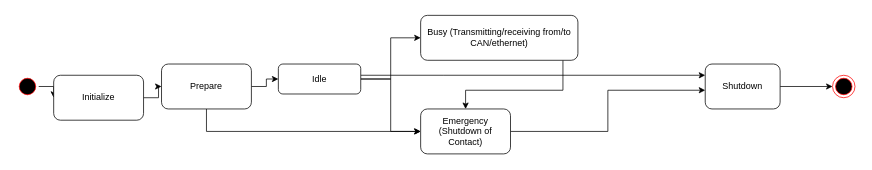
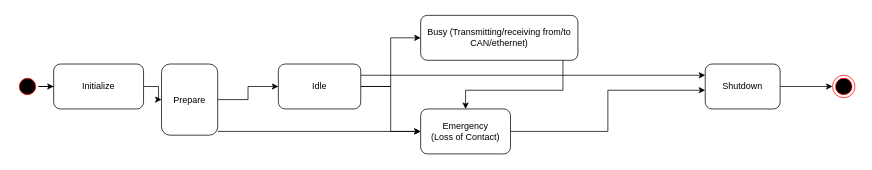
node "Idle": size 83x30 -> 83x45
node "Prepare": size 90x45 -> 56x71
node "Initialize": moved (98, 98) -> (98, 87)
node "Emergency (Shutdown of Contact)": label "Emergency (Shutdown of Contact)" -> "Emergency (Loss of Contact)"
